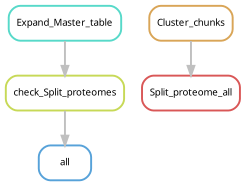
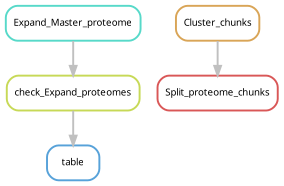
node "Expand_Master_table": label "Expand_Master_table" -> "Expand_Master_proteome"
node "check_Split_proteomes": label "check_Split_proteomes" -> "check_Expand_proteomes"
node "Split_proteome_all": label "Split_proteome_all" -> "Split_proteome_chunks"
node "all": label "all" -> "table"
